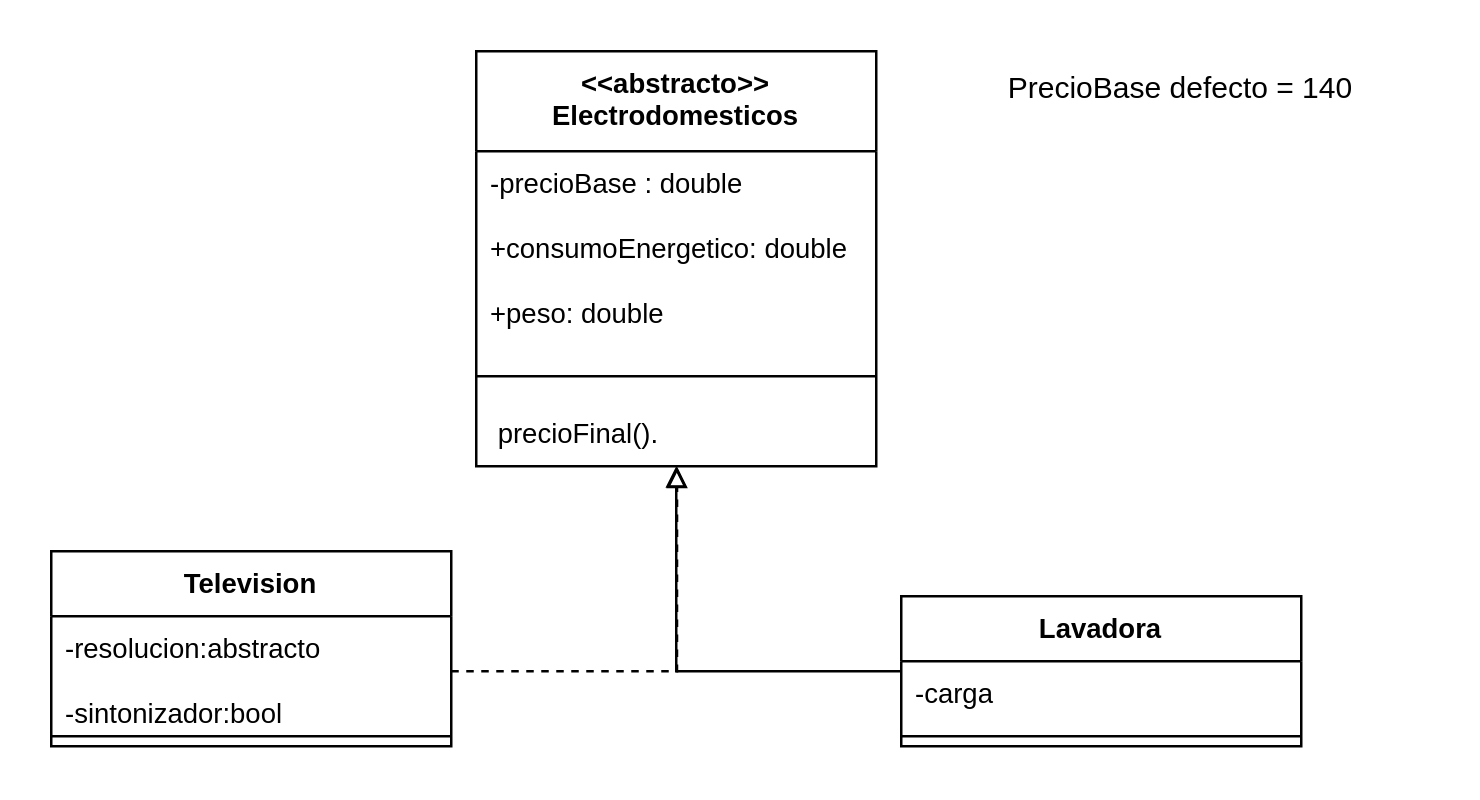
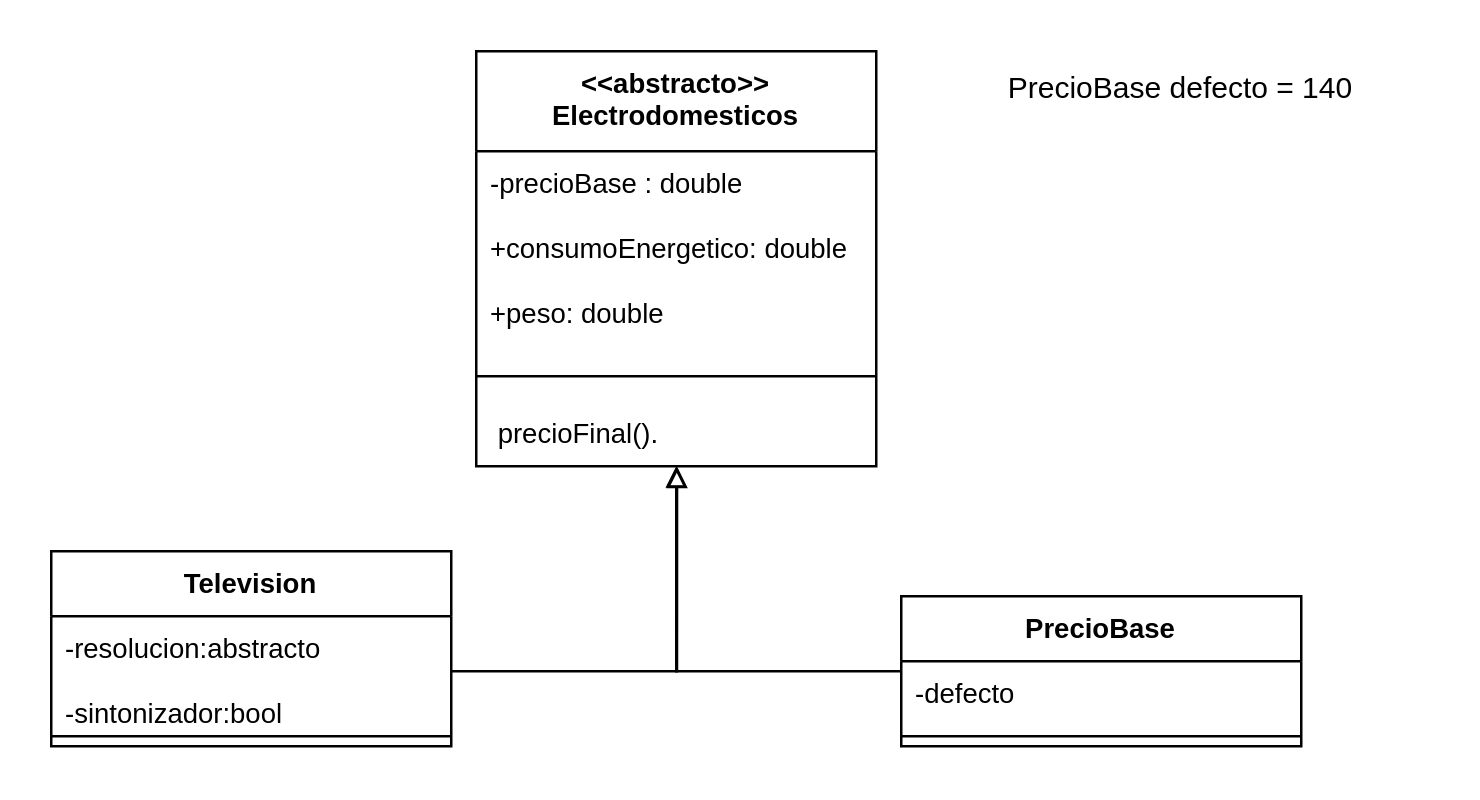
node "Lavadora": label "Lavadora" -> "PrecioBase"
edge "-resolucion:abstracto -sintonizador:bool" -> "precioFinal().": style dashed -> solid
node "-carga": label "-carga" -> "-defecto"
